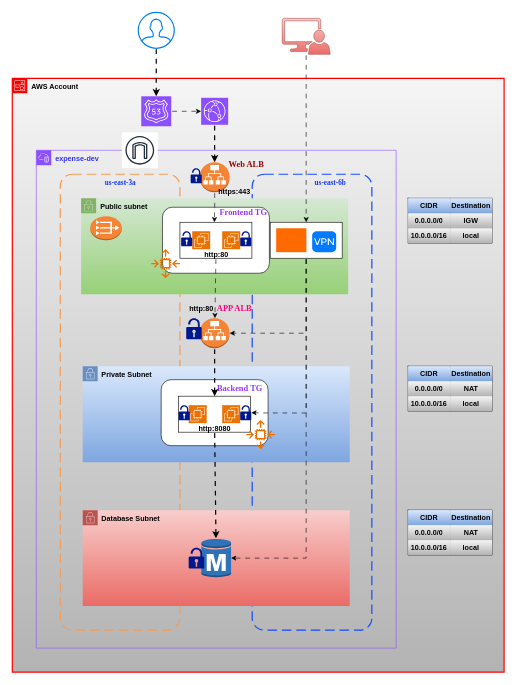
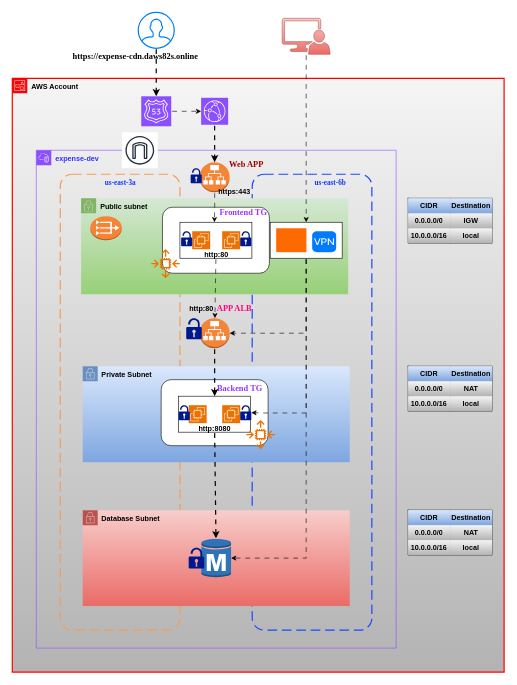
node "https://expense-cdn.daws82s.online": added
node "Web ALB": label "Web ALB" -> "Web APP"
